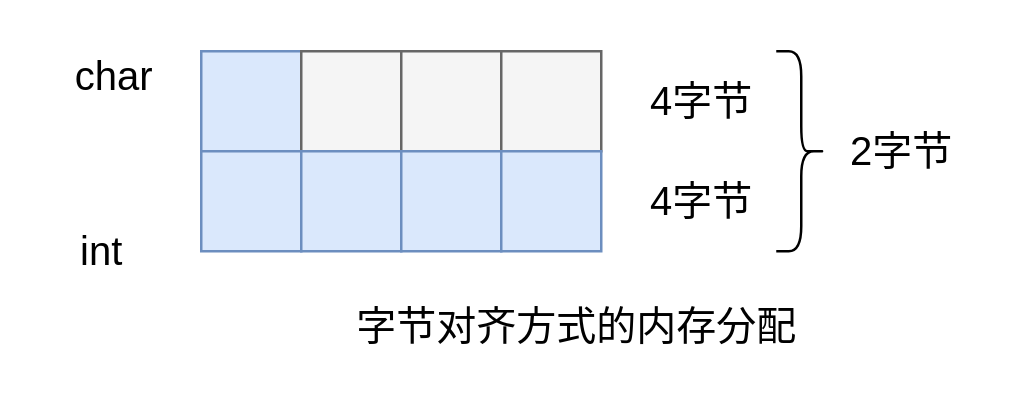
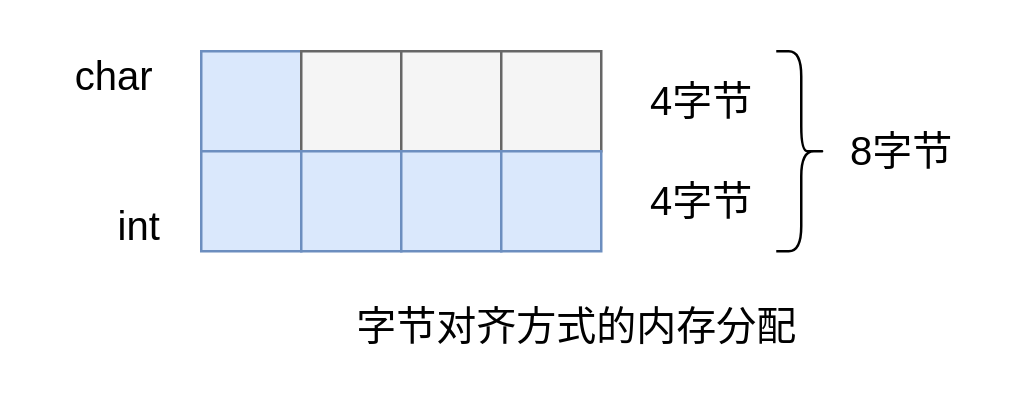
node "2字节": label "2字节" -> "8字节"
node "int": moved (101, 251) -> (139, 226)
